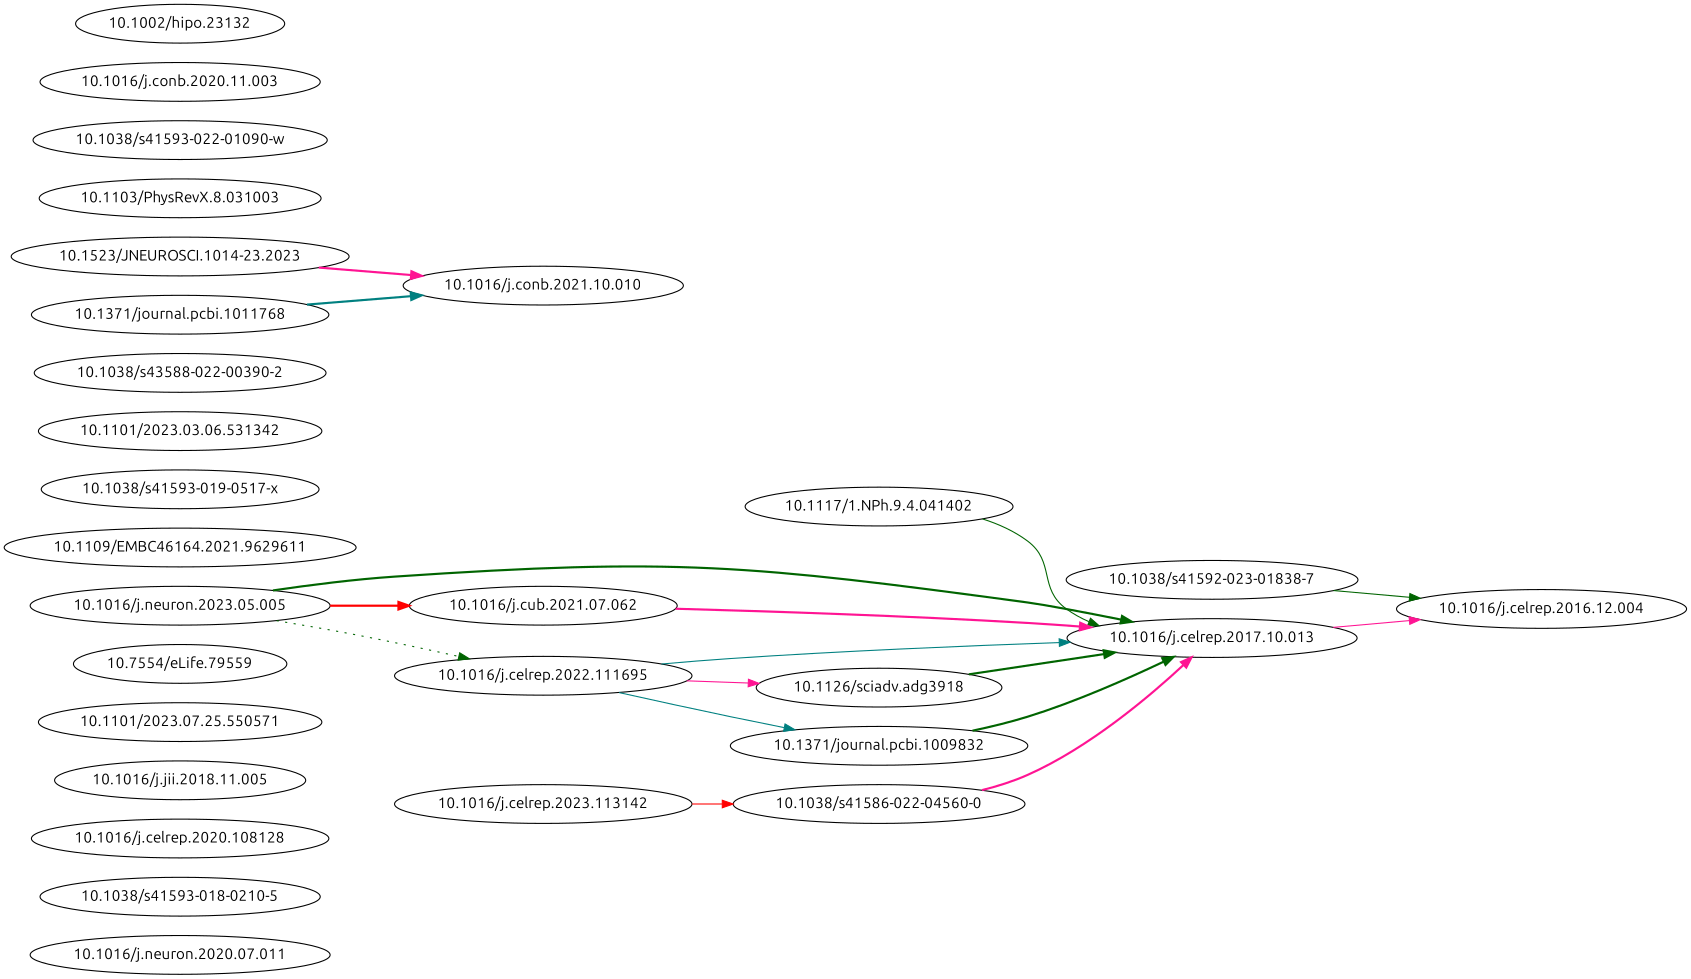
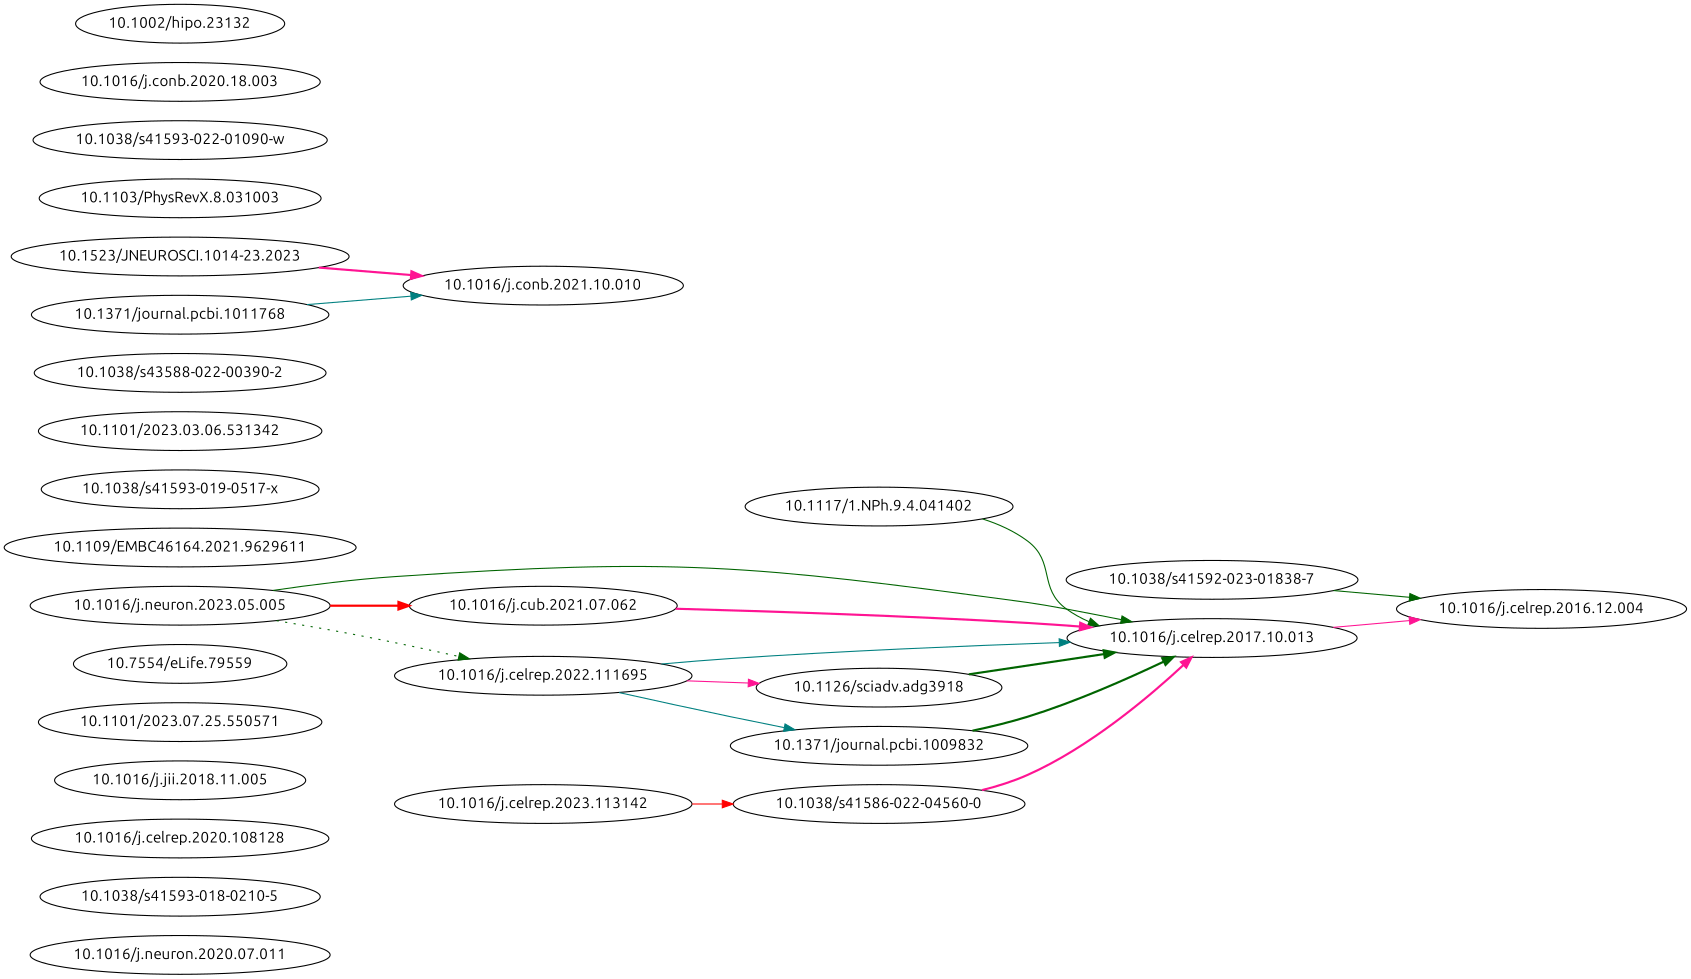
node "10.1016/j.conb.2020.11.003": label "10.1016/j.conb.2020.11.003" -> "10.1016/j.conb.2020.18.003"
edge "10.1371/journal.pcbi.1011768" -> "10.1016/j.conb.2021.10.010": style bold -> solid
edge "10.1016/j.neuron.2023.05.005" -> "10.1016/j.celrep.2017.10.013": style bold -> solid
